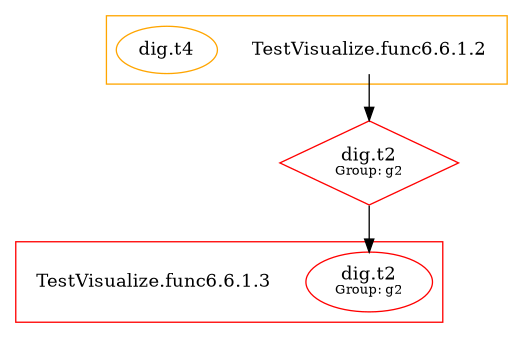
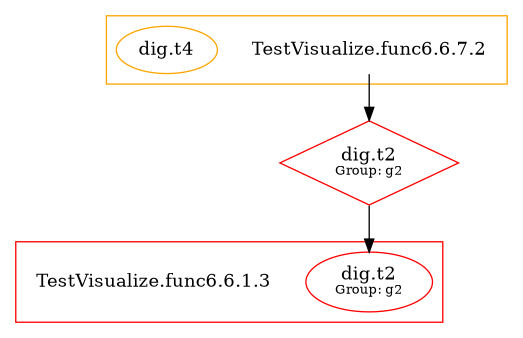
node "TestVisualize.func6.6.1.2": label "TestVisualize.func6.6.1.2" -> "TestVisualize.func6.6.7.2"
